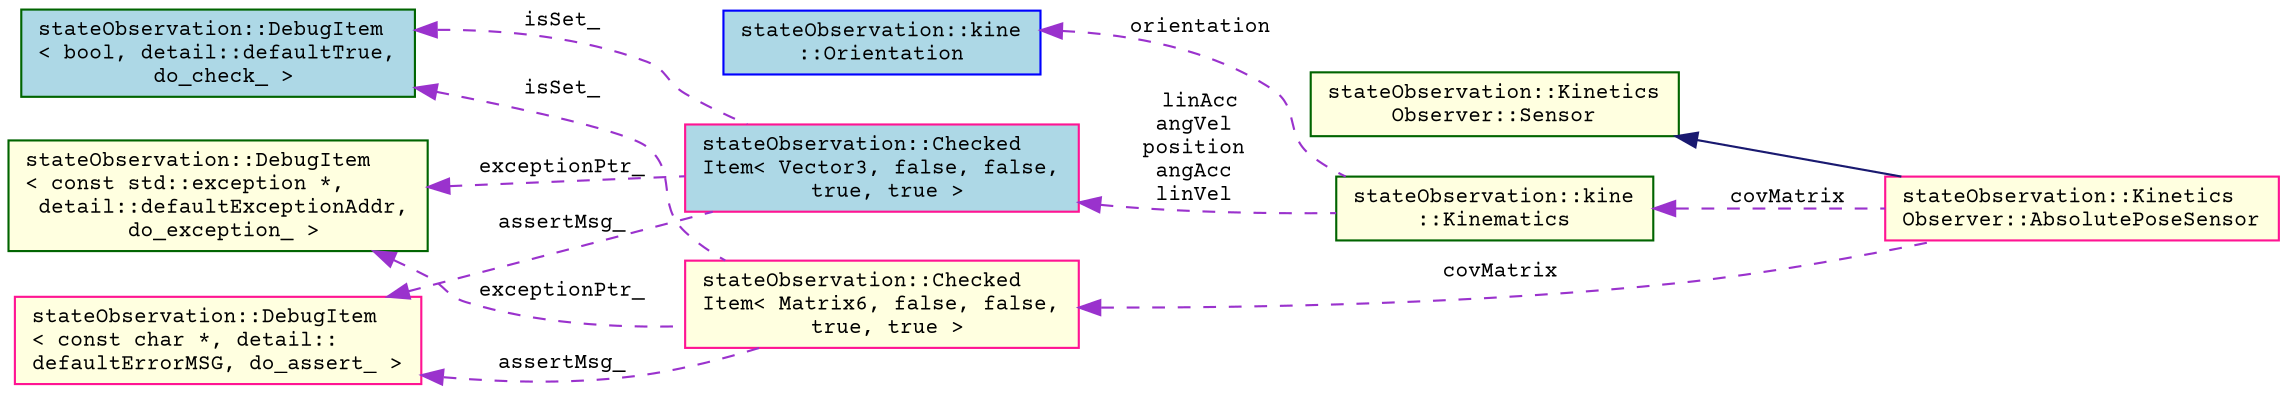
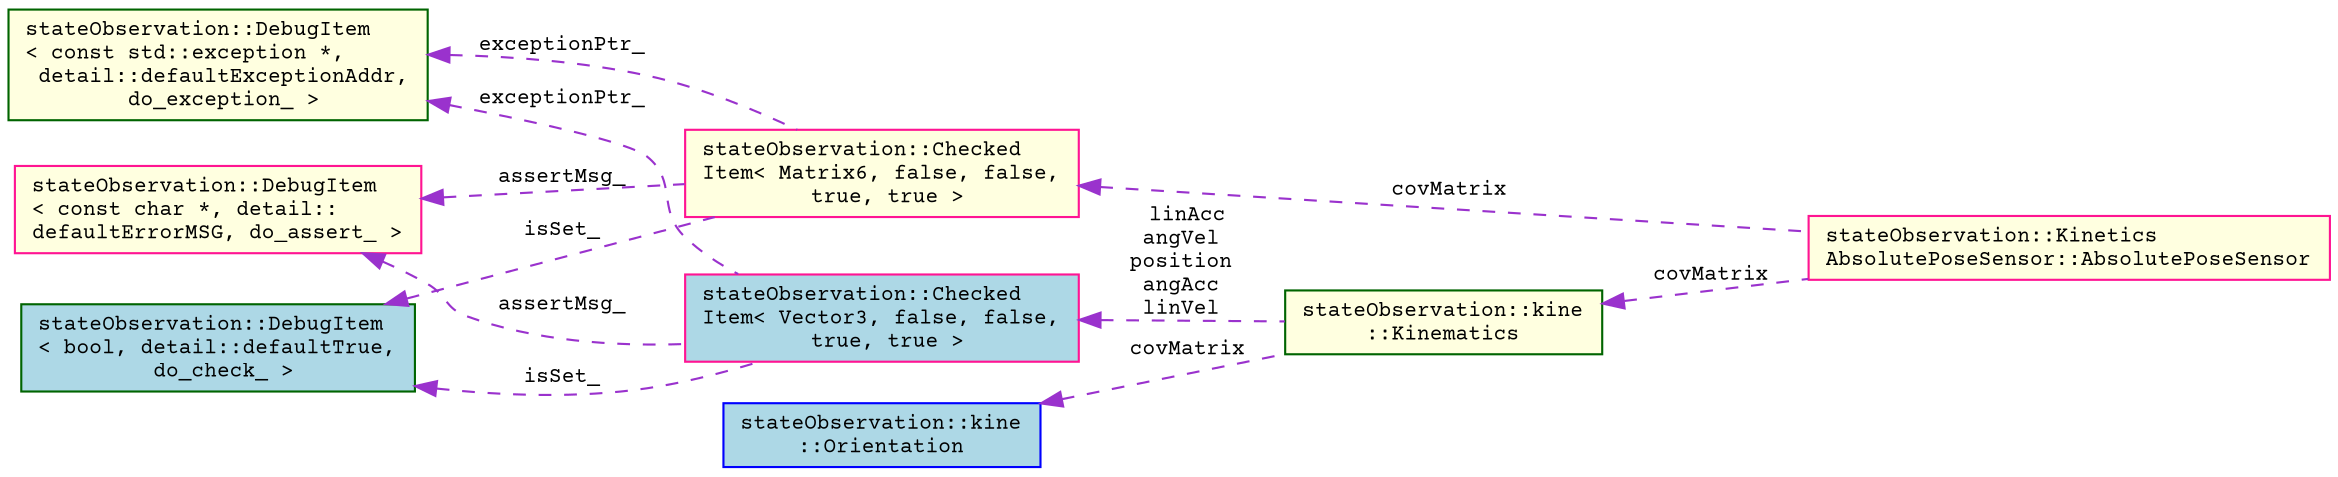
edge "stateObservation::kine ::Kinematics" -> "stateObservation::kine ::Orientation": label " orientation" -> " covMatrix"
node "stateObservation::Kinetics Observer::Sensor": removed
node "stateObservation::Kinetics Observer::AbsolutePoseSensor": label "stateObservation::Kinetics Observer::AbsolutePoseSensor" -> "stateObservation::Kinetics AbsolutePoseSensor::AbsolutePoseSensor"
